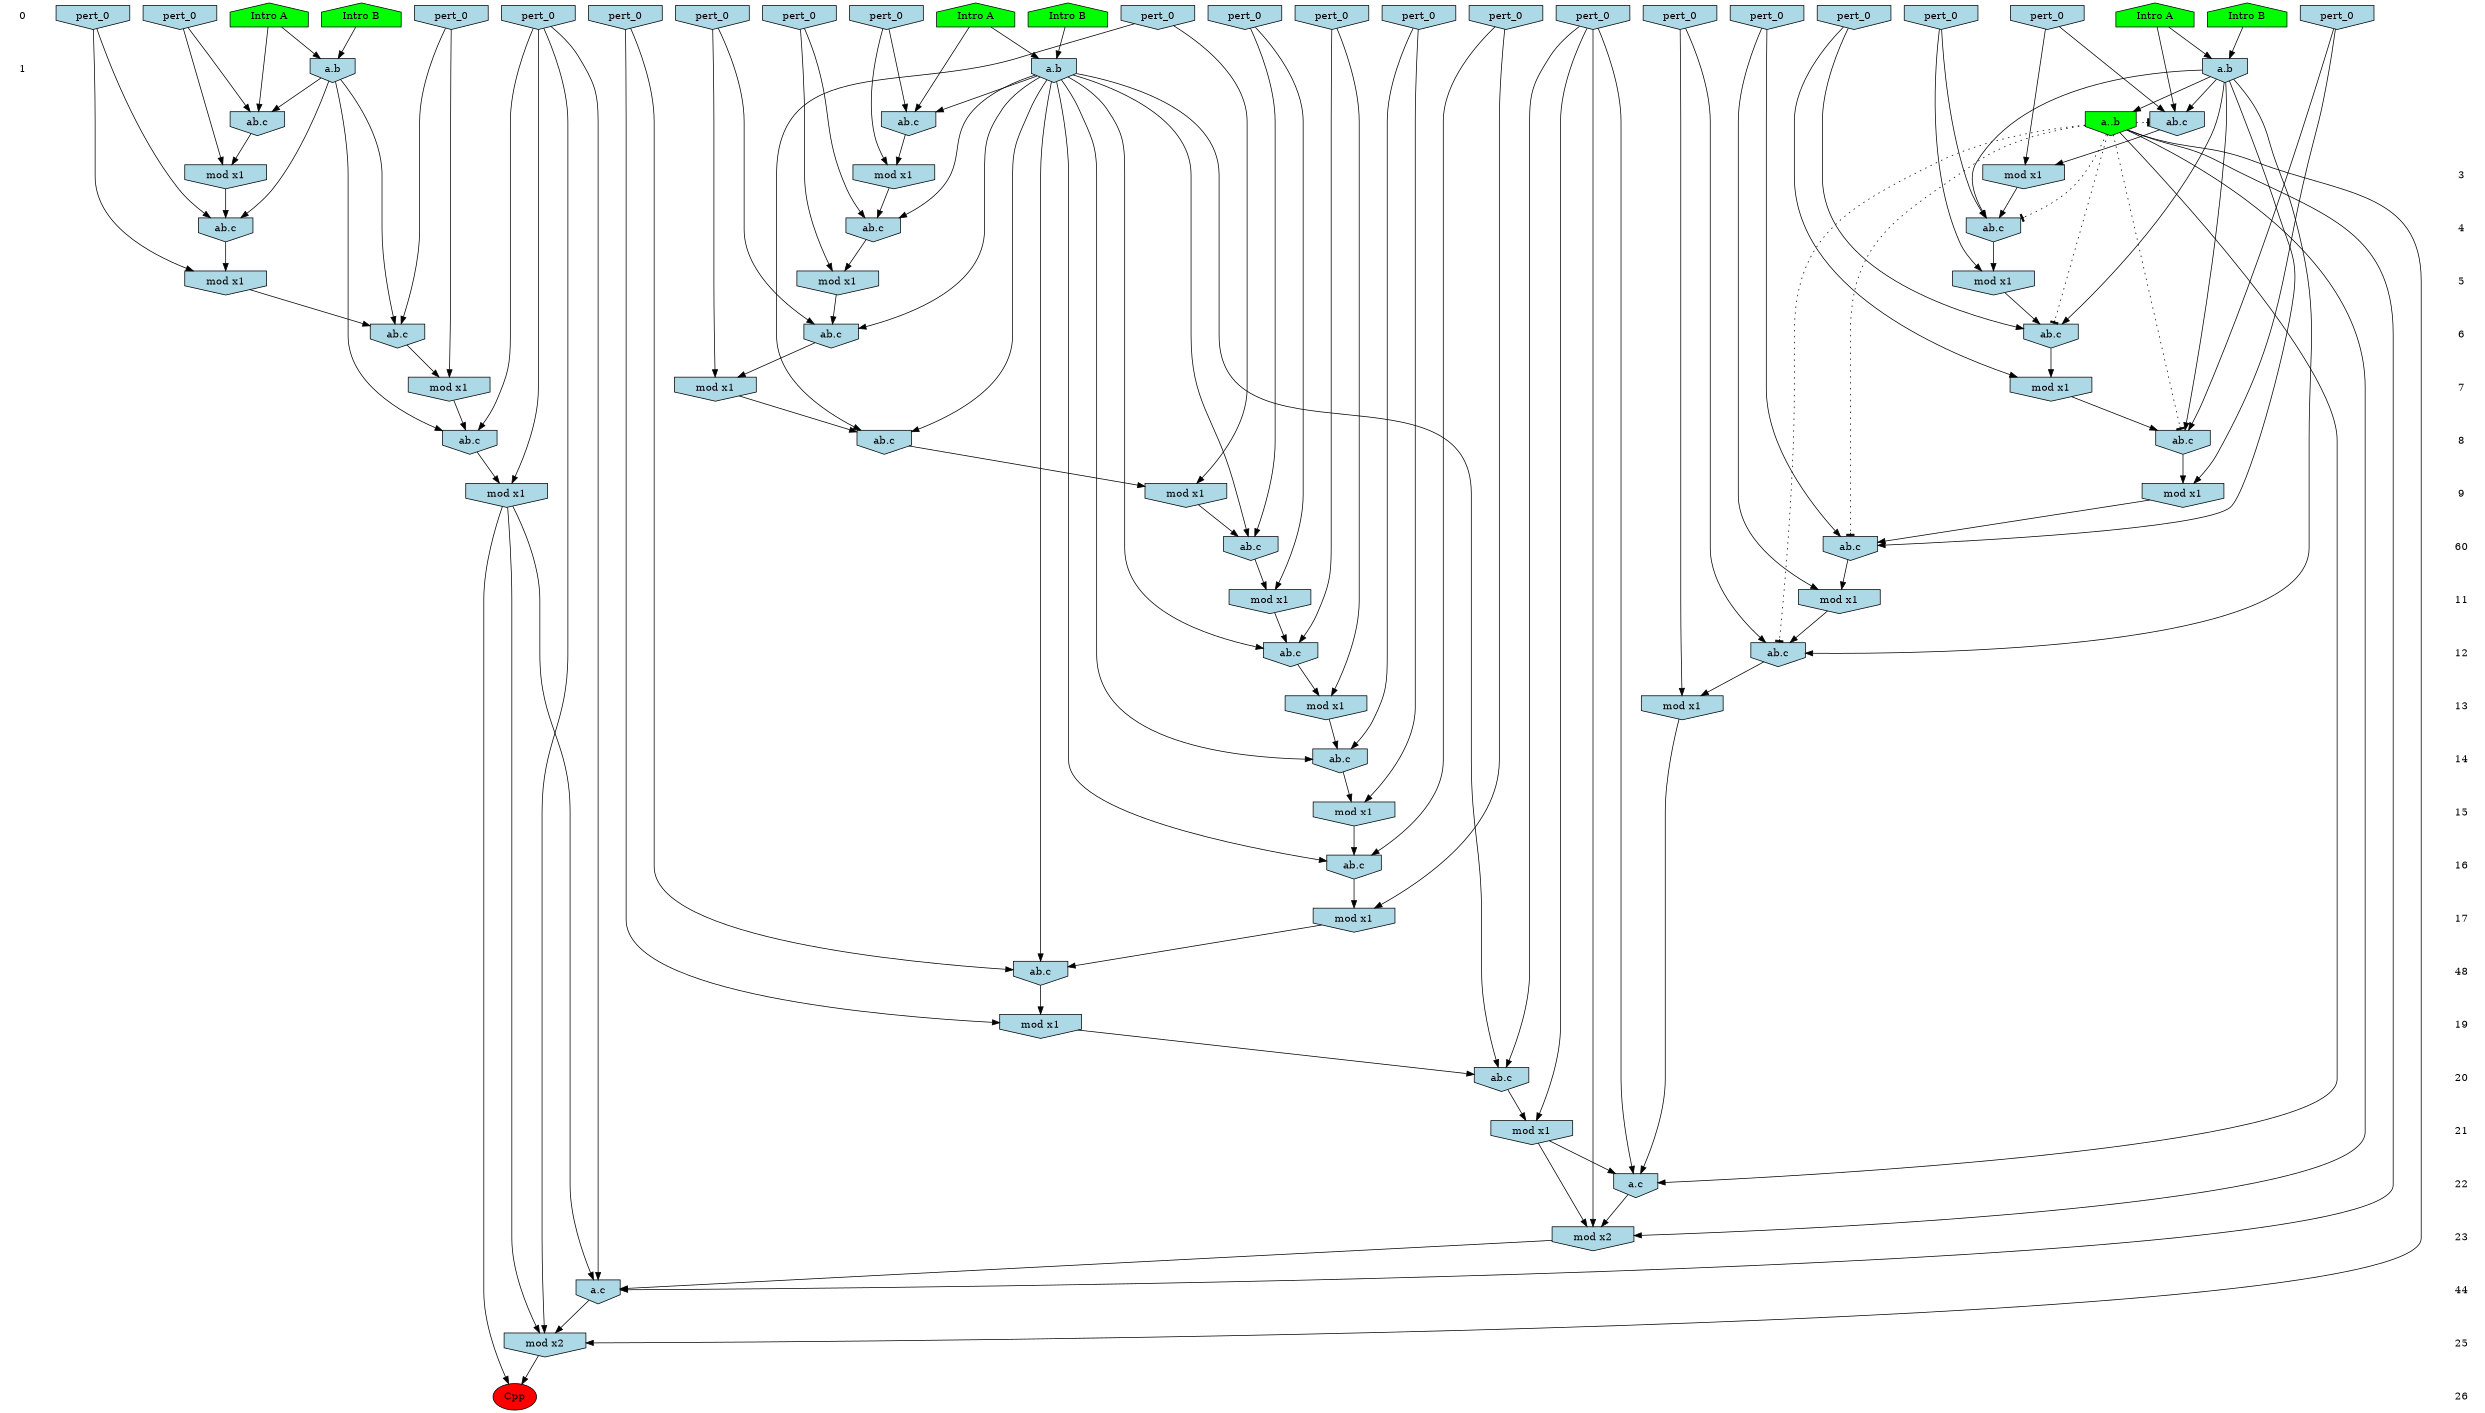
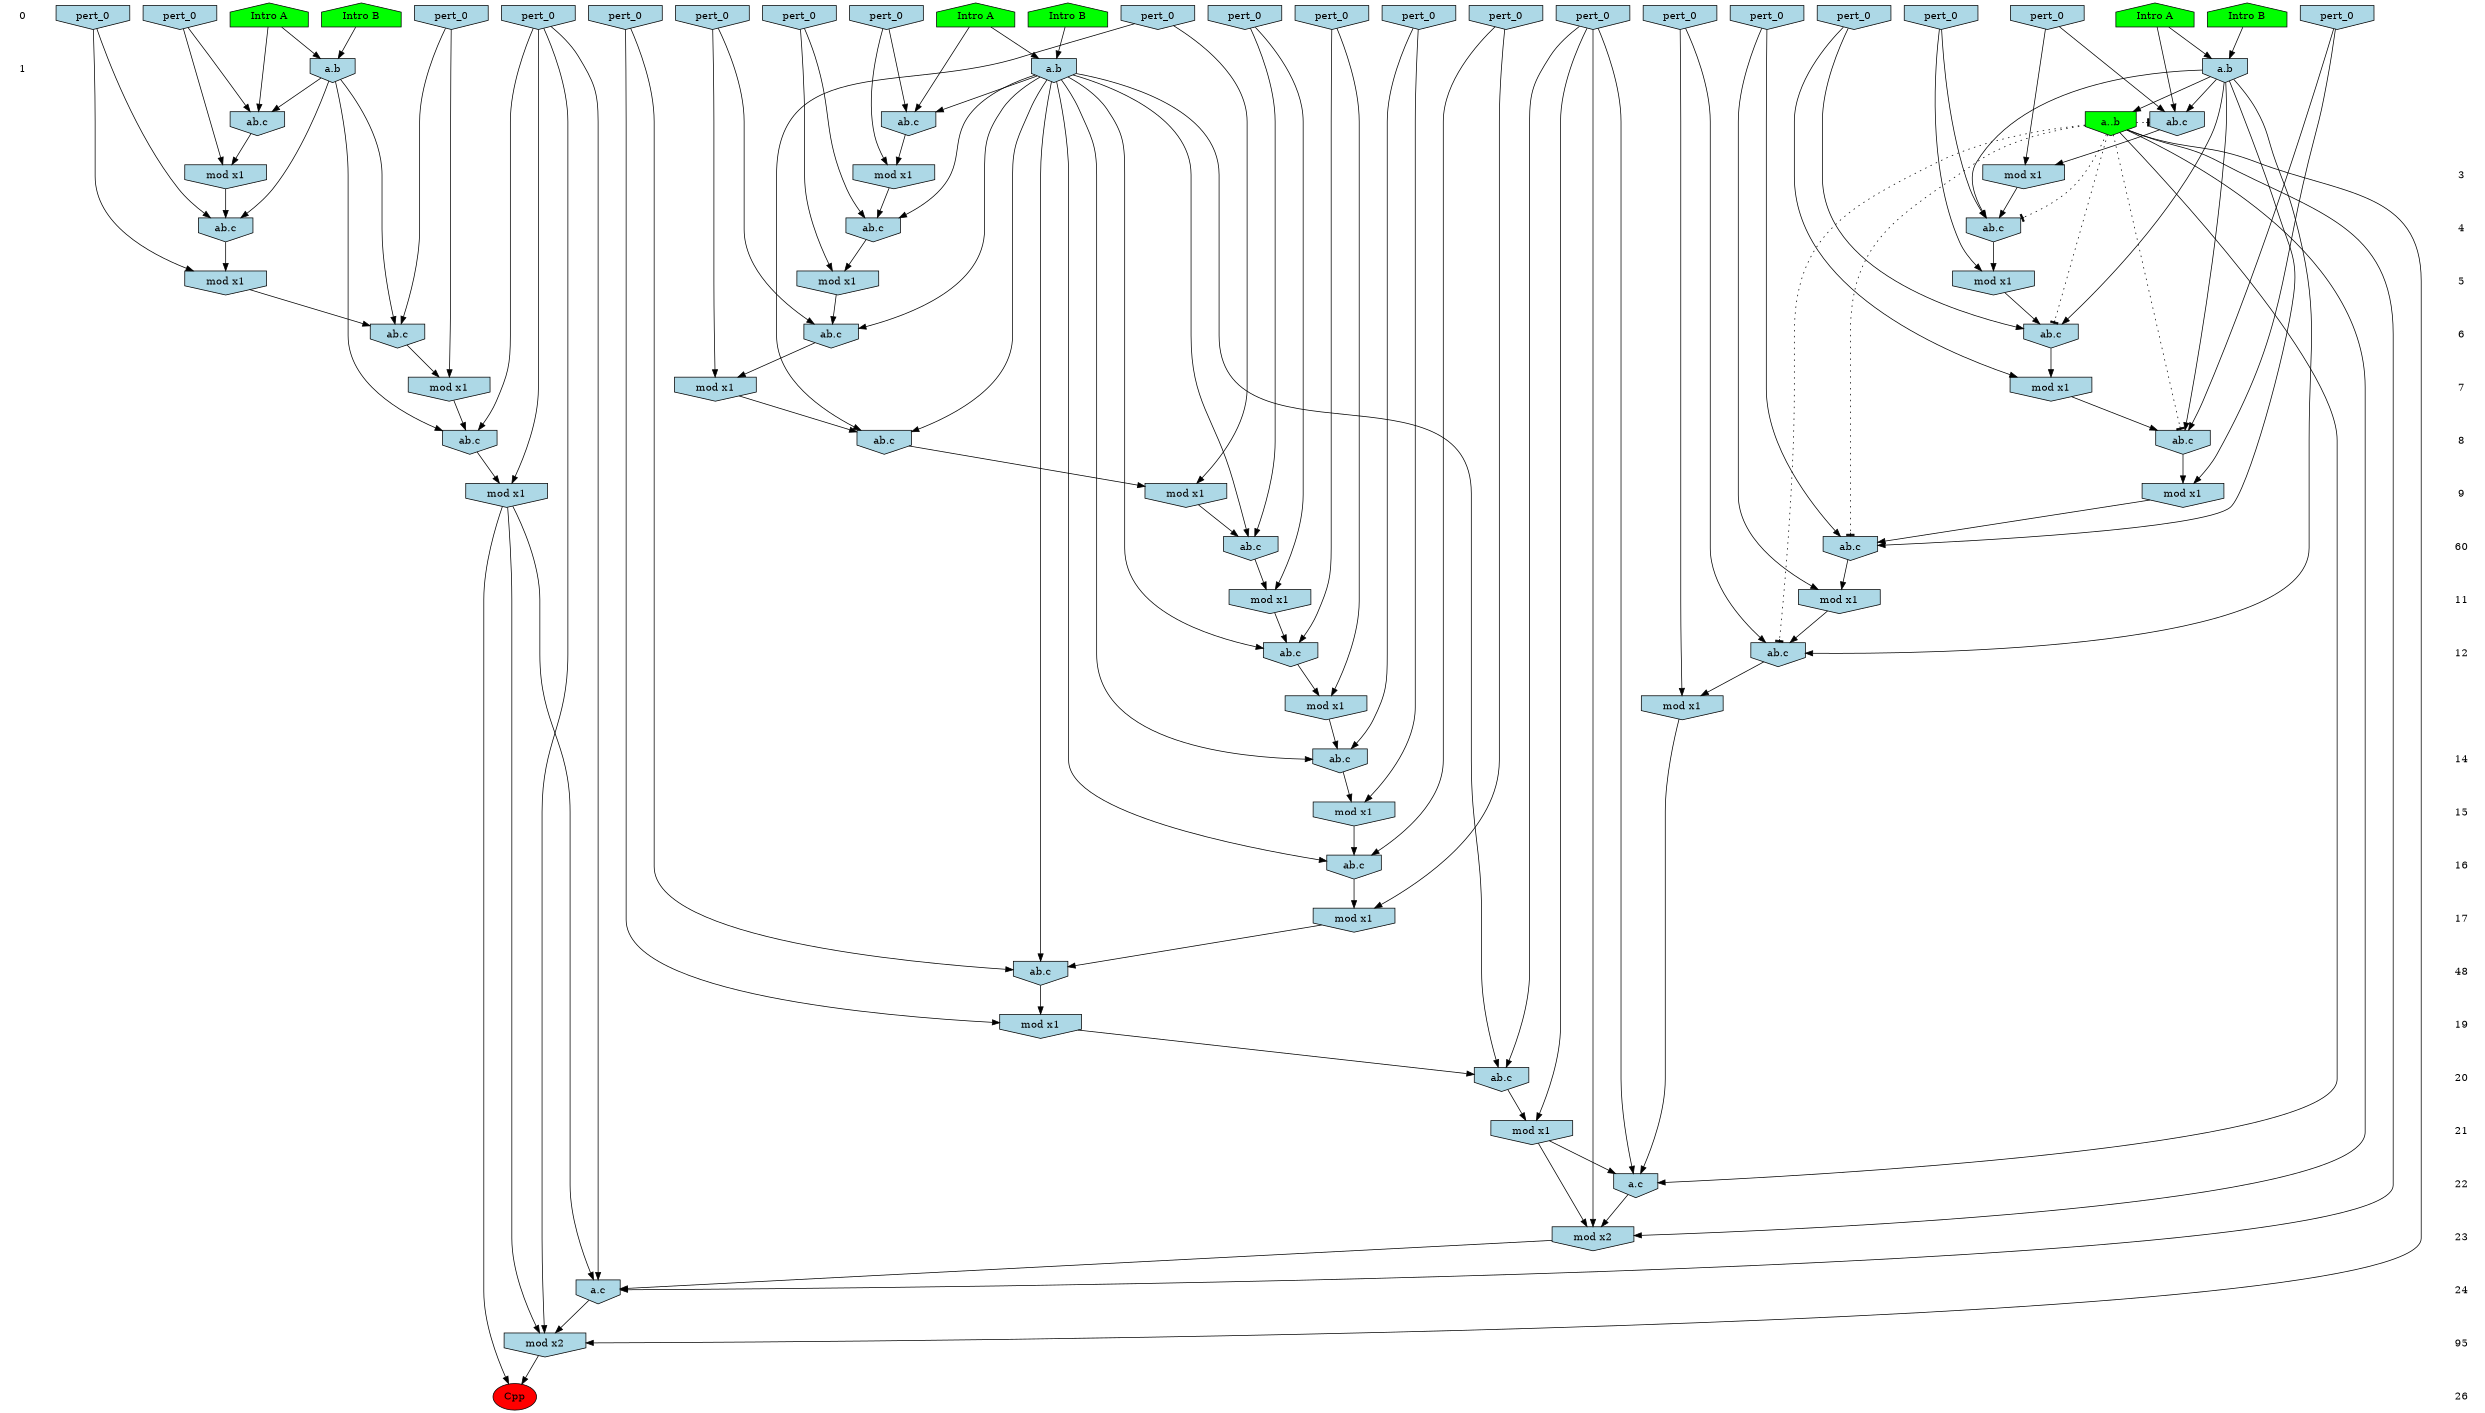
node "13": removed
node "44": label "44" -> "24"
node "25": label "25" -> "95"
